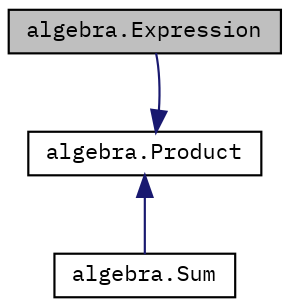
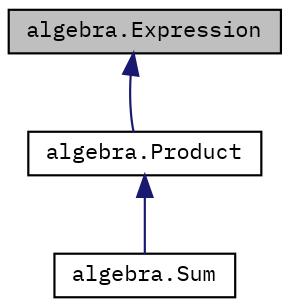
edge "algebra.Expression" -> "algebra.Product": reversed
